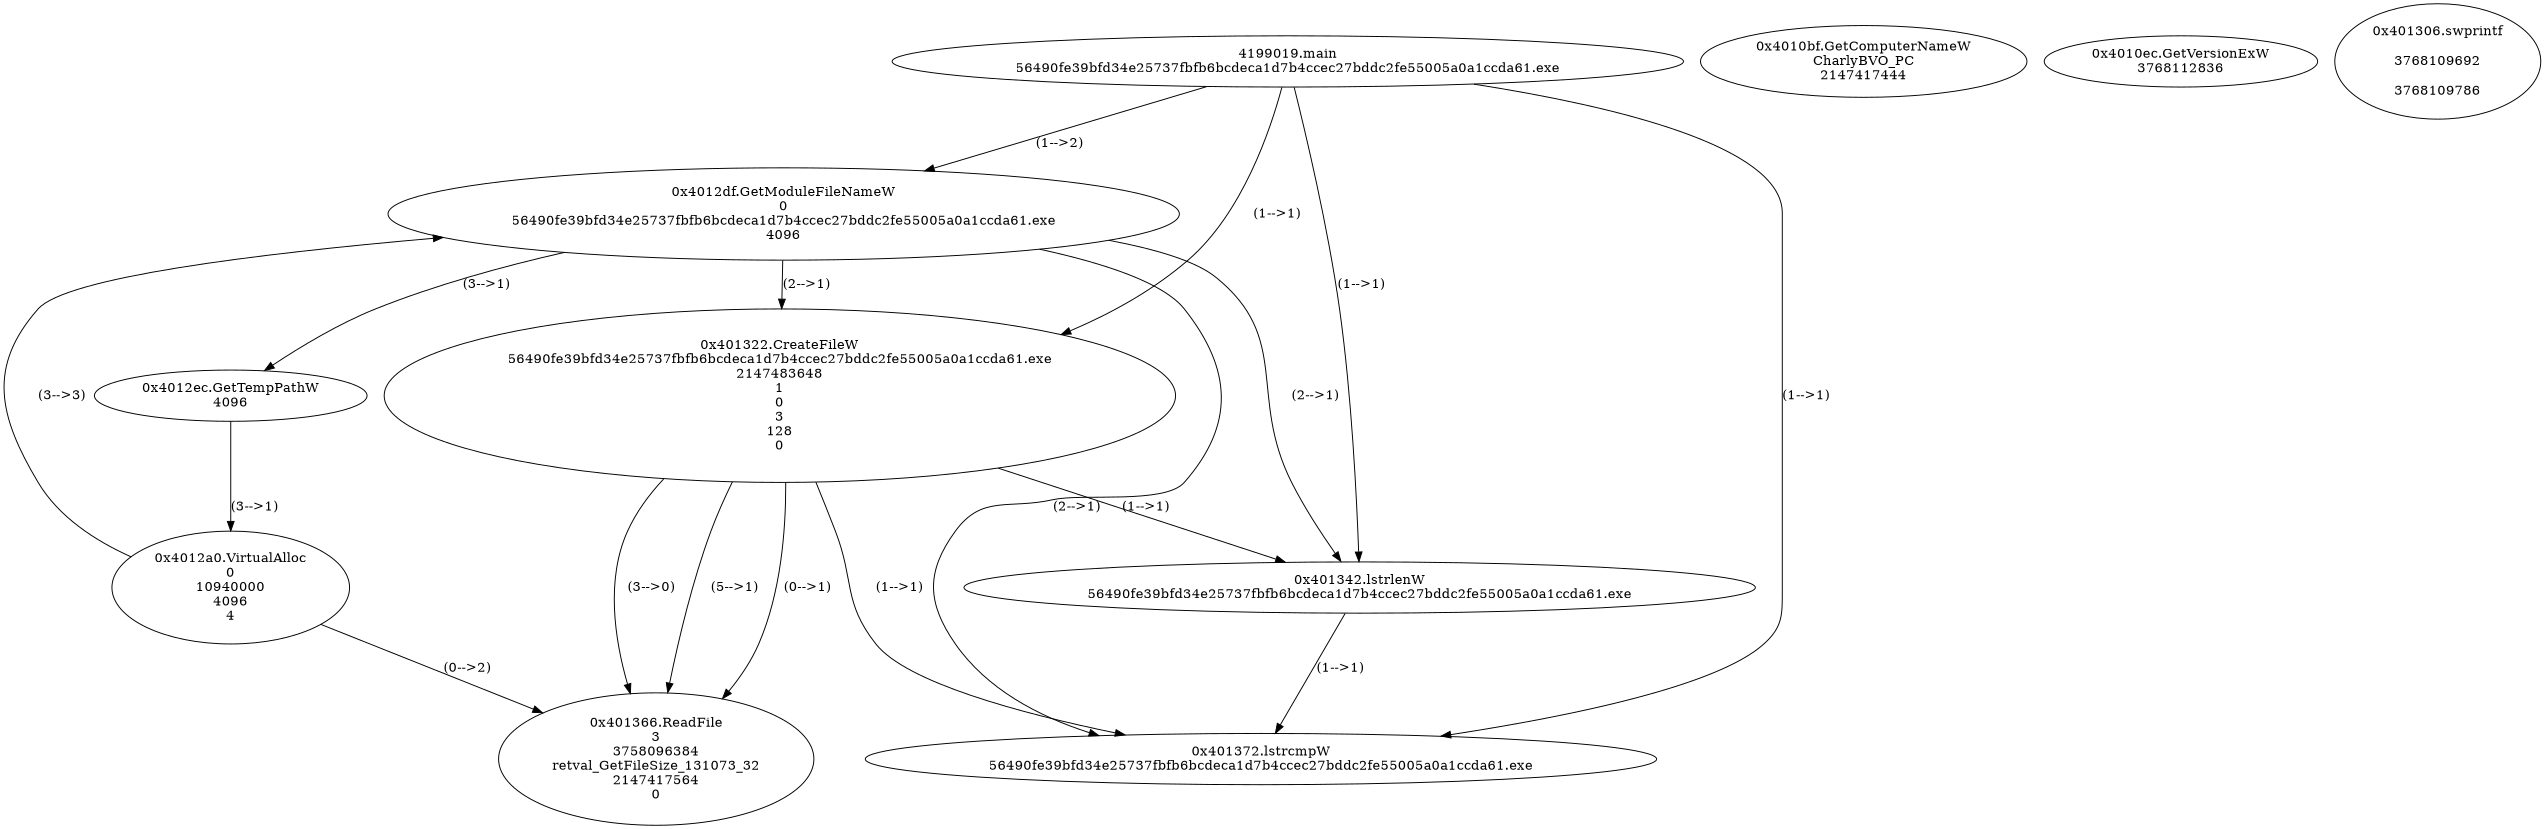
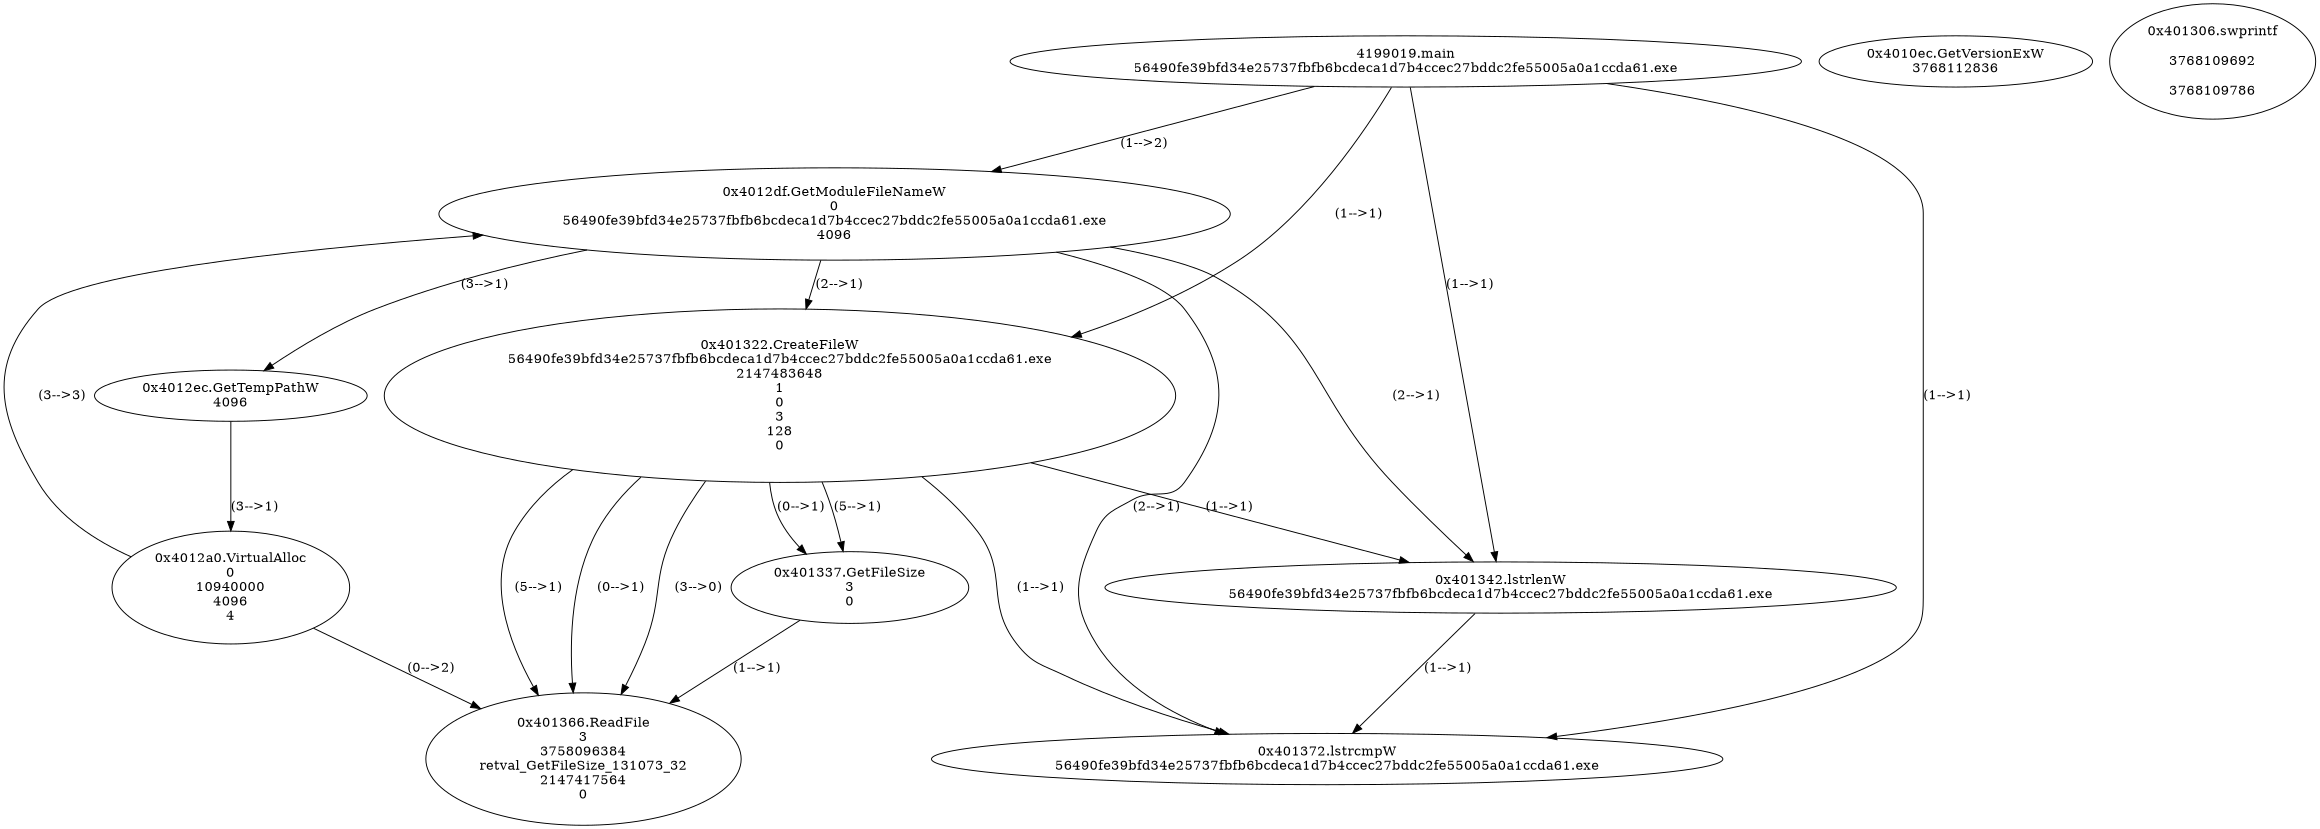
node "0x4010bf.GetComputerNameW CharlyBVO_PC 2147417444": removed
node "0x401337.GetFileSize 3 0": added
